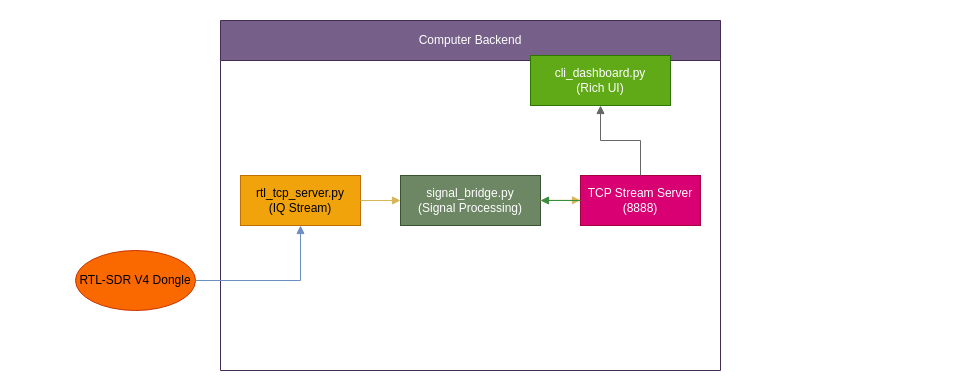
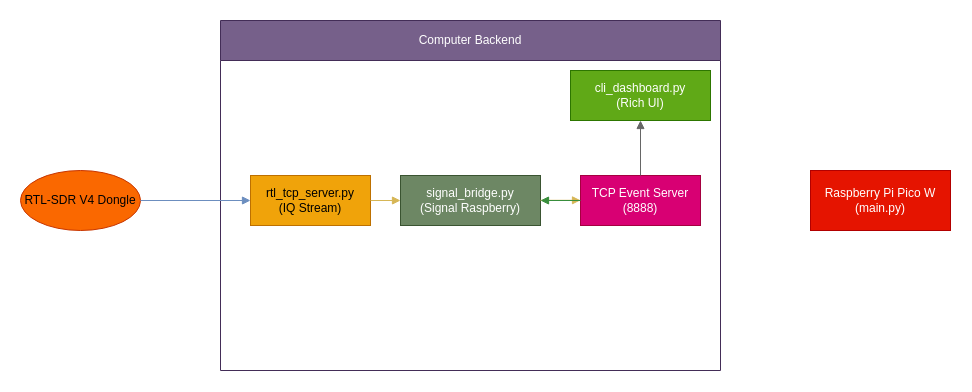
node "cli_dashboard.py (Rich UI)": moved (601, 81) -> (641, 96)
node "rtl_tcp_server.py (IQ Stream)": moved (301, 201) -> (311, 201)
node "signal_bridge.py (Signal Processing)": label "signal_bridge.py (Signal Processing)" -> "signal_bridge.py (Signal Raspberry)"
node "TCP Stream Server (8888)": label "TCP Stream Server (8888)" -> "TCP Event Server (8888)"
node "Raspberry Pi Pico W (main.py)": added
node "RTL-SDR V4 Dongle": moved (136, 281) -> (81, 201)
